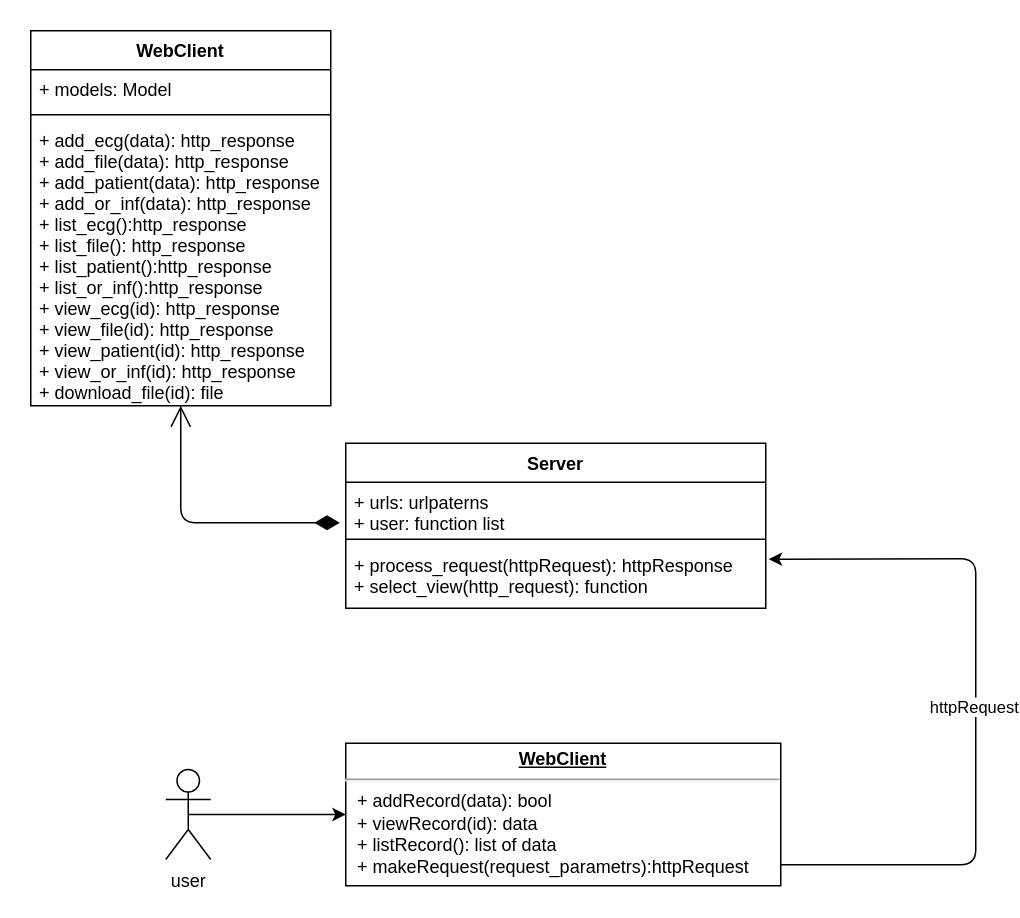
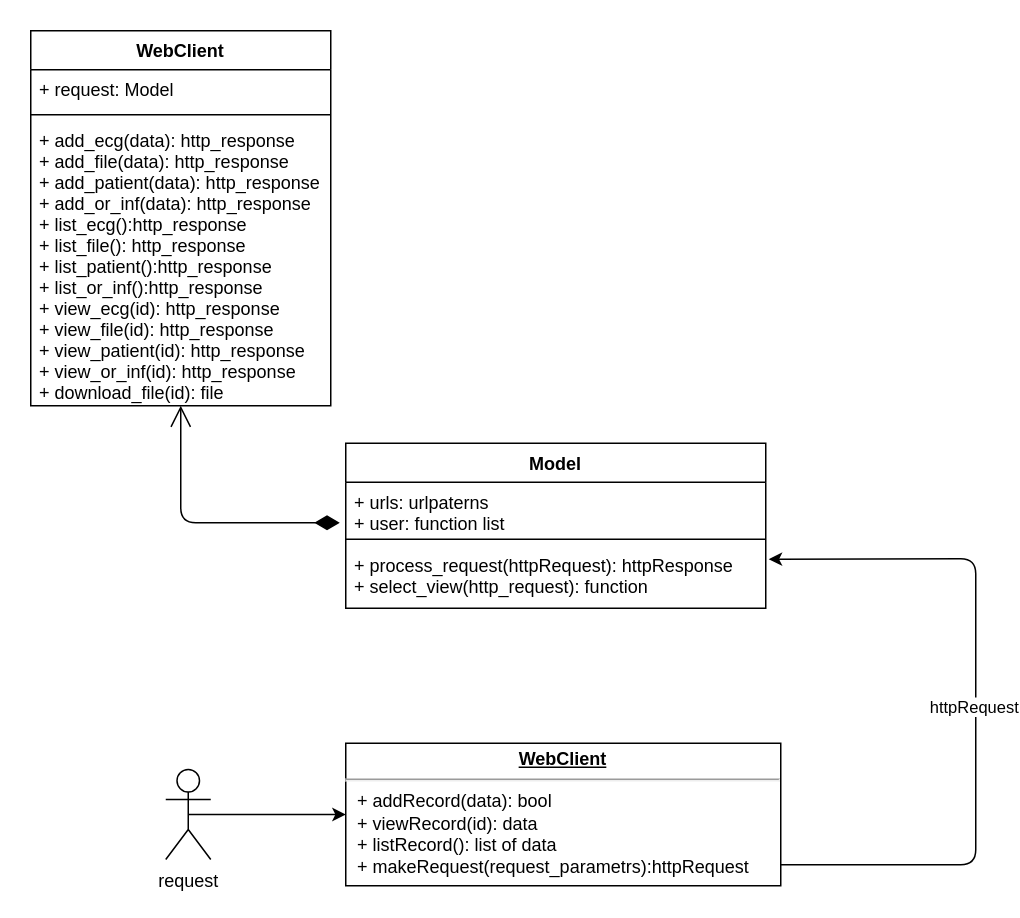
node "+ models: Model": label "+ models: Model" -> "+ request: Model"
node "Server": label "Server" -> "Model"
node "user": label "user" -> "request"
